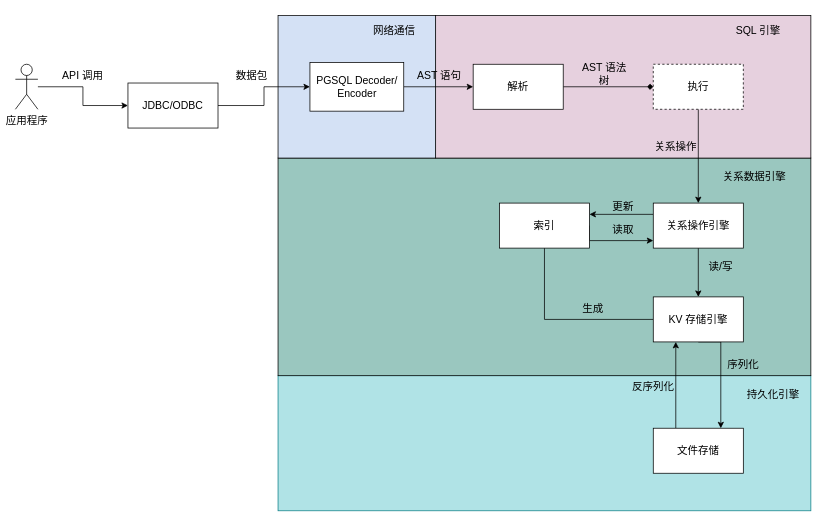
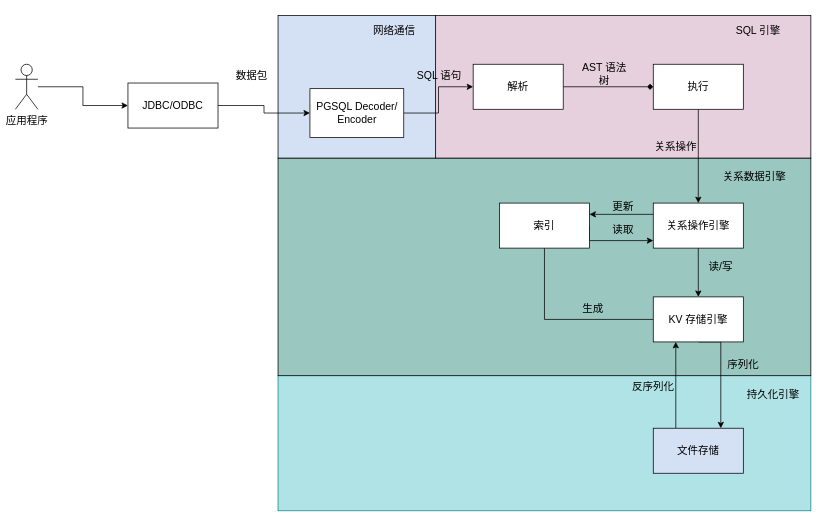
node "API 调用": removed
node "AST 语句": label "AST 语句" -> "SQL 语句"
node "PGSQL Decoder/ Encoder": moved (357, 87) -> (357, 113)
node "执行": style dashed -> solid
node "文件存储": fillcolor #ffffff -> #d4e1f5
